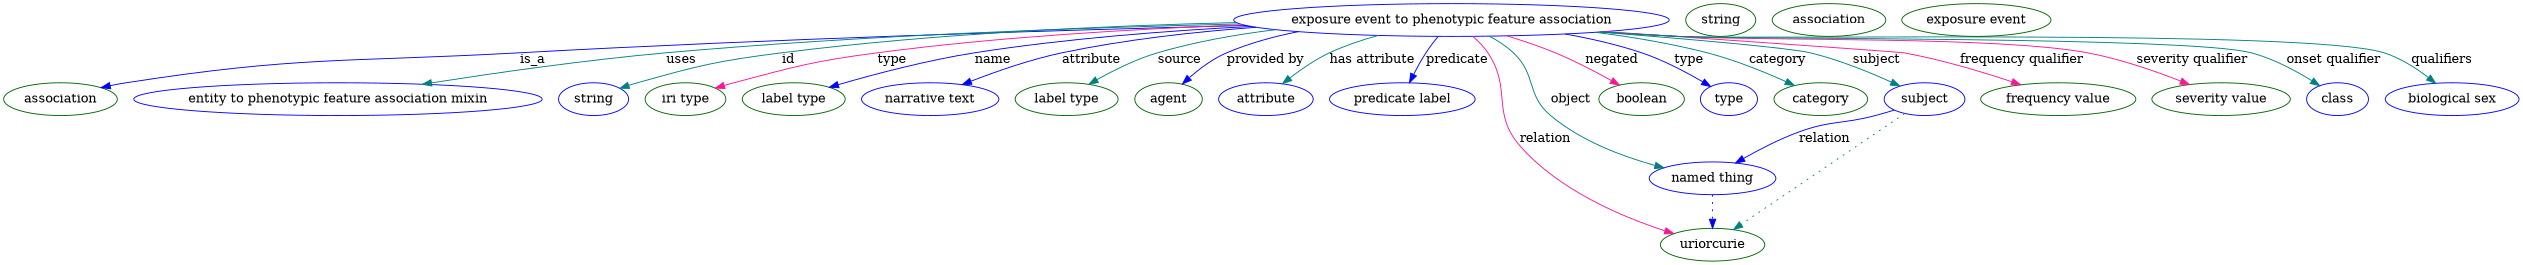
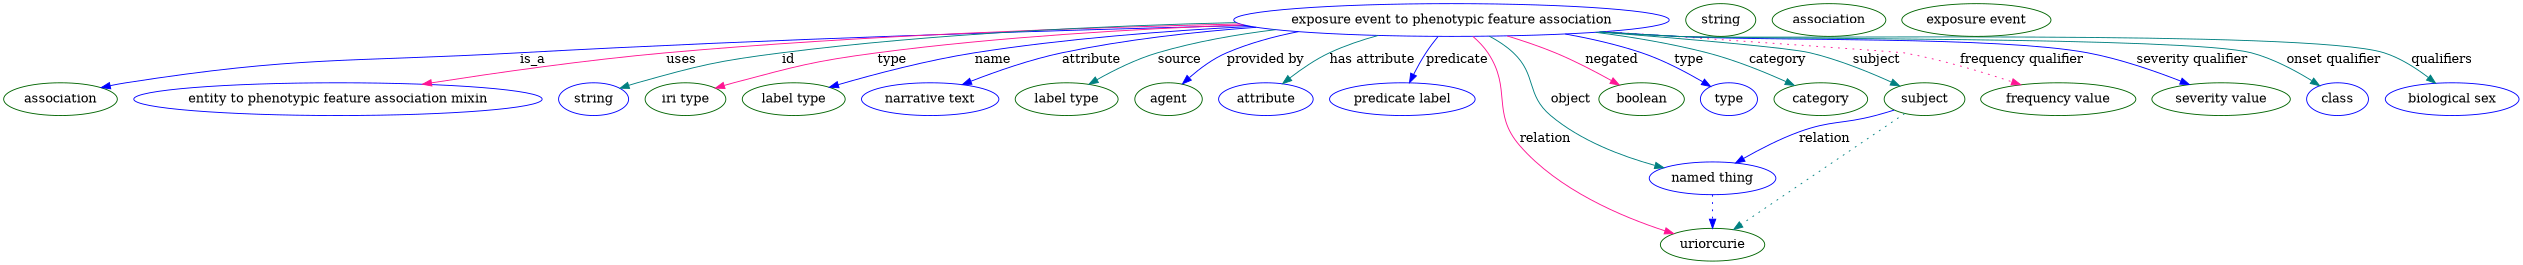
edge "exposure event to phenotypic feature association" -> "frequency value": style solid -> dotted
edge "exposure event to phenotypic feature association" -> "severity value": color deeppink -> blue
edge "exposure event to phenotypic feature association" -> "entity to phenotypic feature association mixin": color teal -> deeppink
node "subject": color blue -> darkgreen
